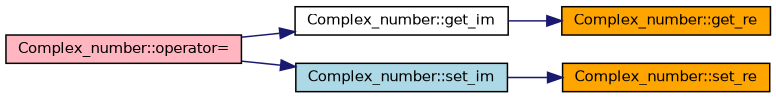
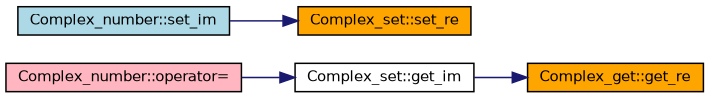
node "Complex_number::get_im": label "Complex_number::get_im" -> "Complex_set::get_im"
node "Complex_number::get_re": label "Complex_number::get_re" -> "Complex_get::get_re"
edge "Complex_number::operator=" -> "Complex_number::set_im": removed
node "Complex_number::set_re": label "Complex_number::set_re" -> "Complex_set::set_re"
